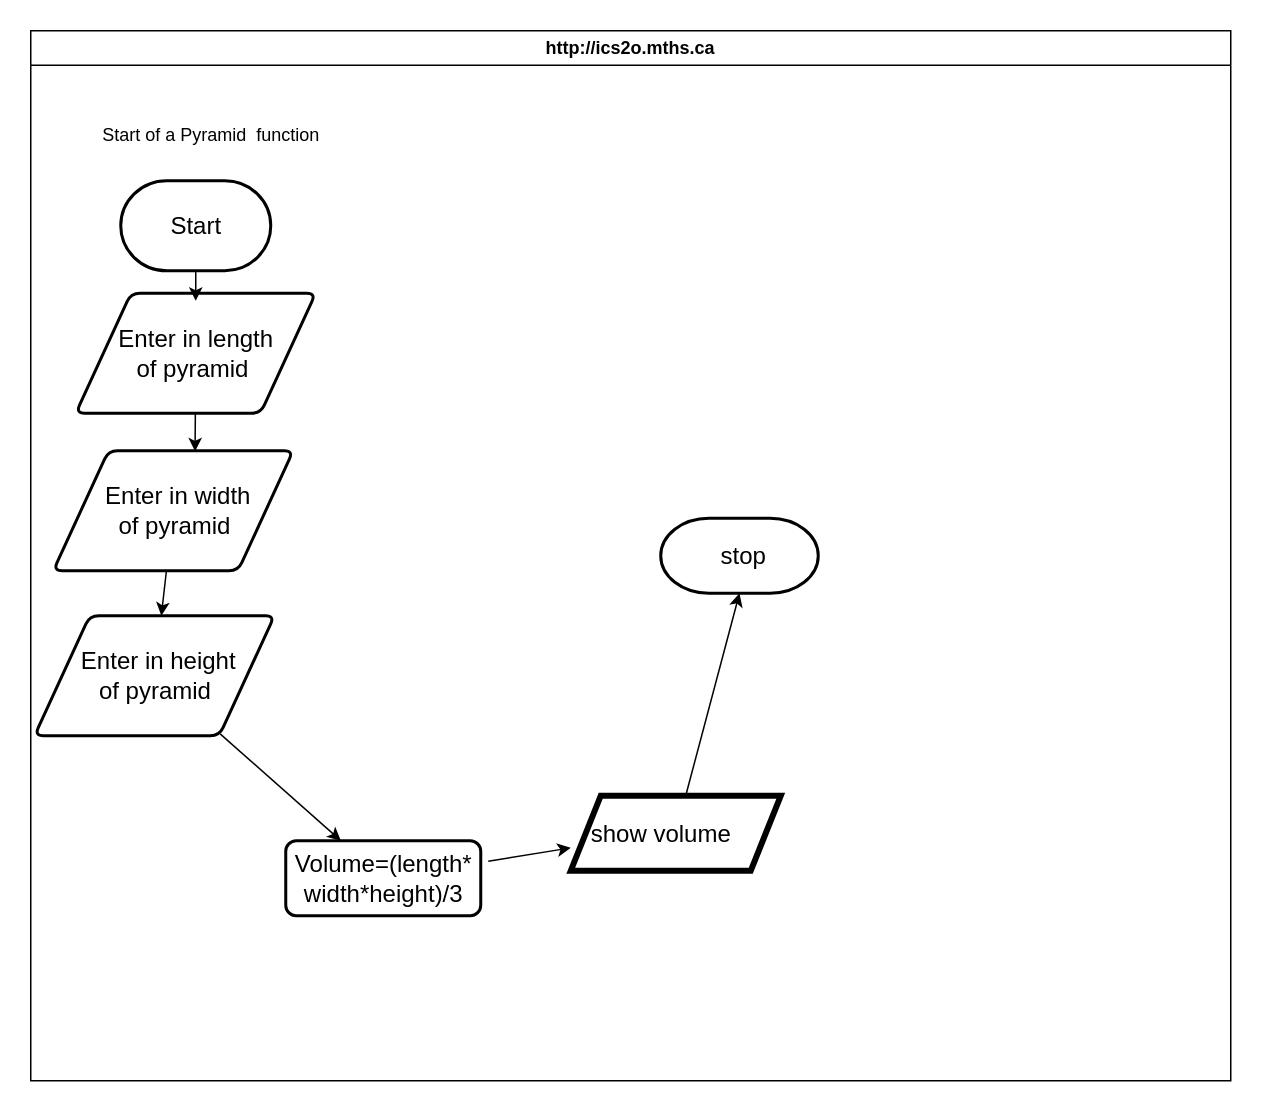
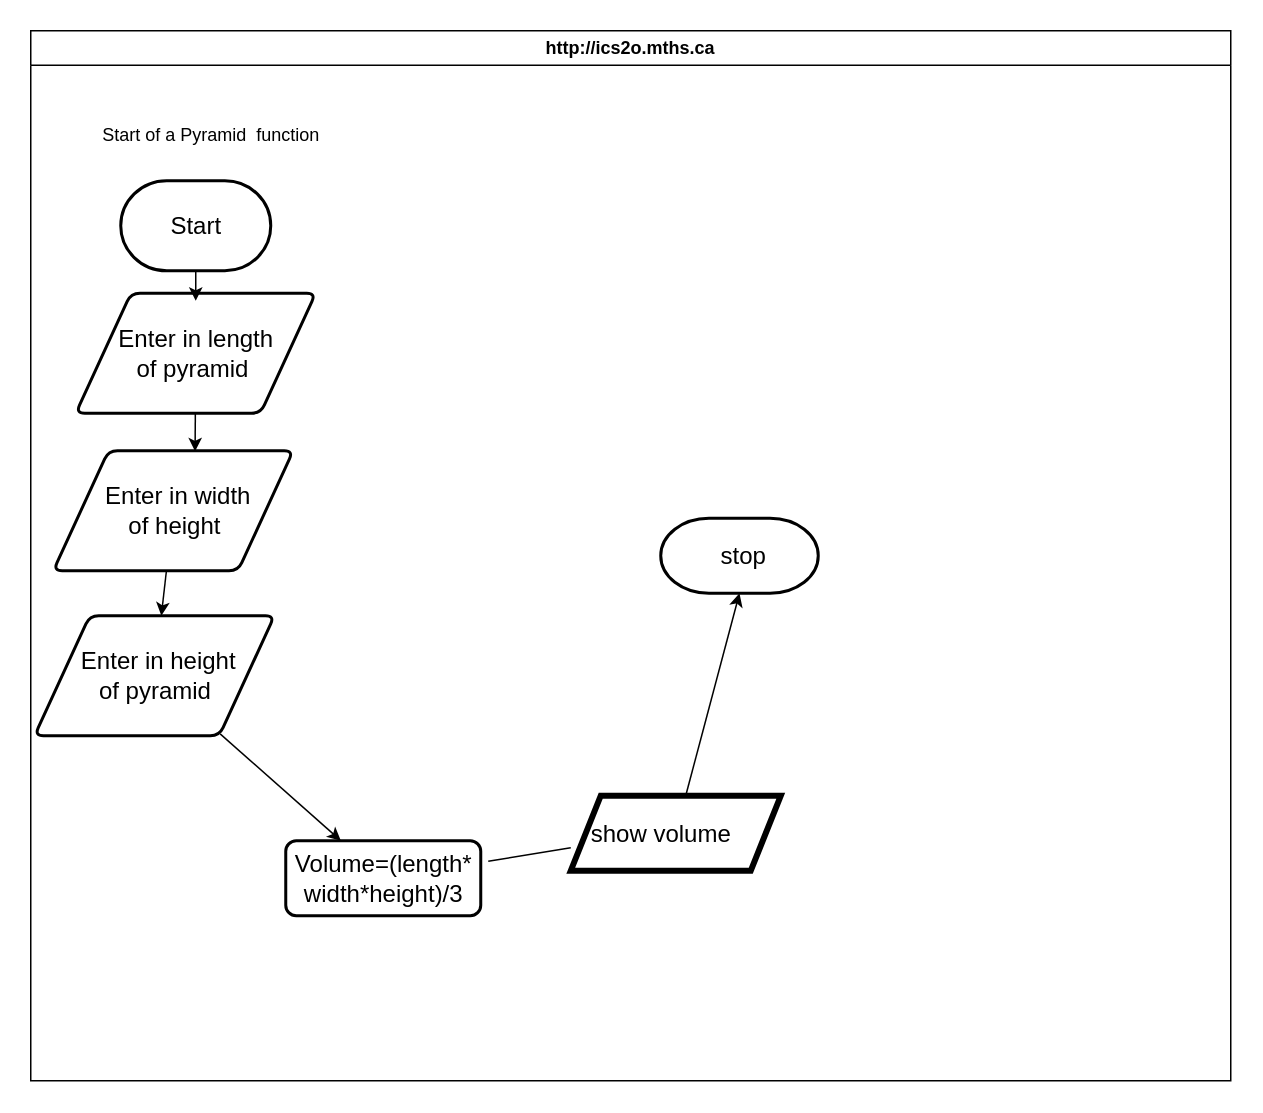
node "Enter in width of pyramid": label "Enter in width of pyramid" -> "Enter in width of height"
edge "Volume=(length* width*height)/3" -> "show volume": arrowhead classic -> none
